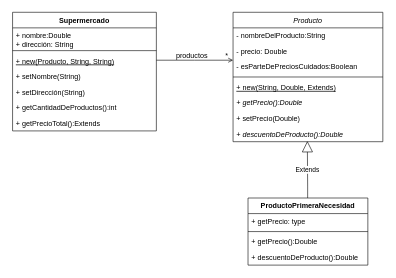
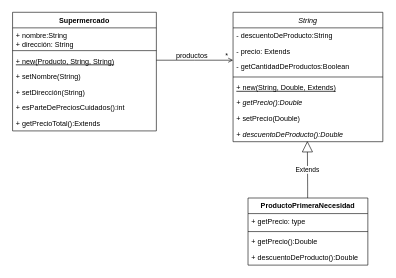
node "Producto": label "Producto" -> "String"
node "+ nombre:Double + dirección: String": label "+ nombre:Double + dirección: String" -> "+ nombre:String + dirección: String"
node "- nombreDelProducto:String": label "- nombreDelProducto:String" -> "- descuentoDeProducto:String"
node "- precio: Double": label "- precio: Double" -> "- precio: Extends"
node "- esParteDePreciosCuidados:Boolean": label "- esParteDePreciosCuidados:Boolean" -> "- getCantidadDeProductos:Boolean"
node "+ getCantidadDeProductos():int": label "+ getCantidadDeProductos():int" -> "+ esParteDePreciosCuidados():int"
